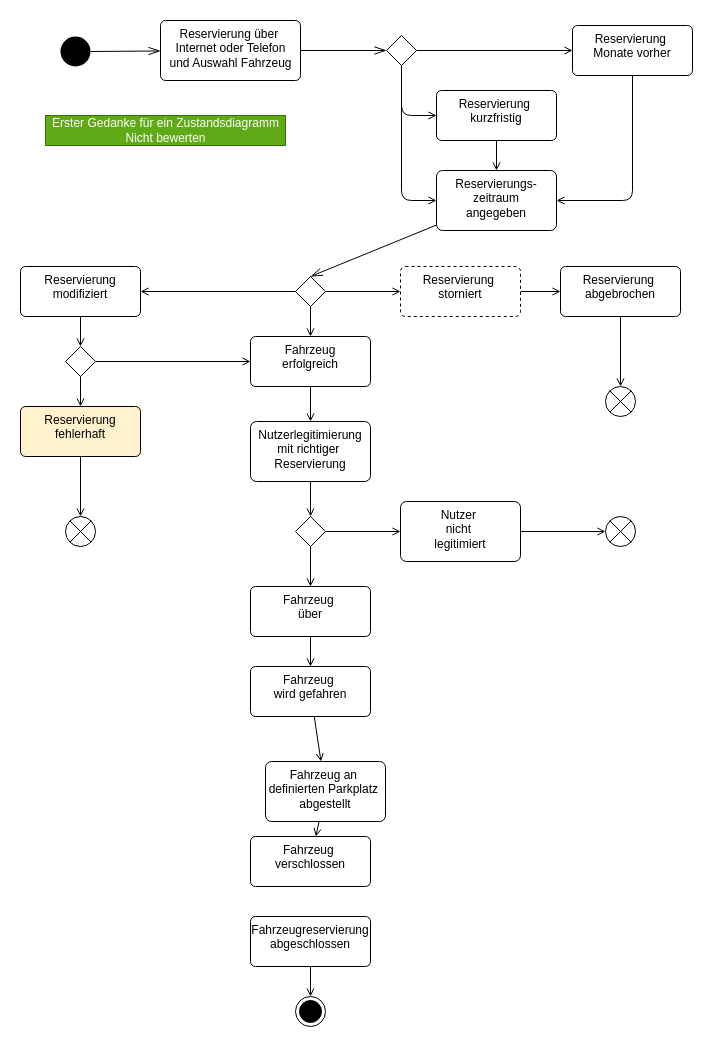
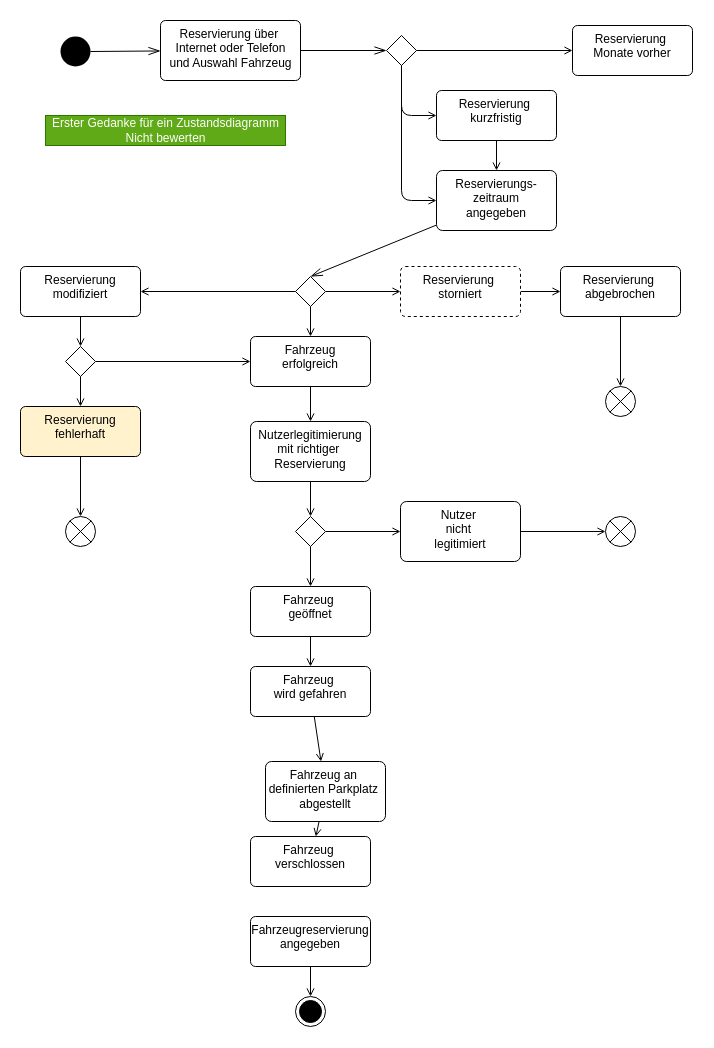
edge "Reservierung Monate vorher" -> "Reservierungs- zeitraum angegeben": removed
node "Fahrzeug über": label "Fahrzeug über" -> "Fahrzeug geöffnet"
node "Fahrzeugreservierung abgeschlossen": label "Fahrzeugreservierung abgeschlossen" -> "Fahrzeugreservierung angegeben"
